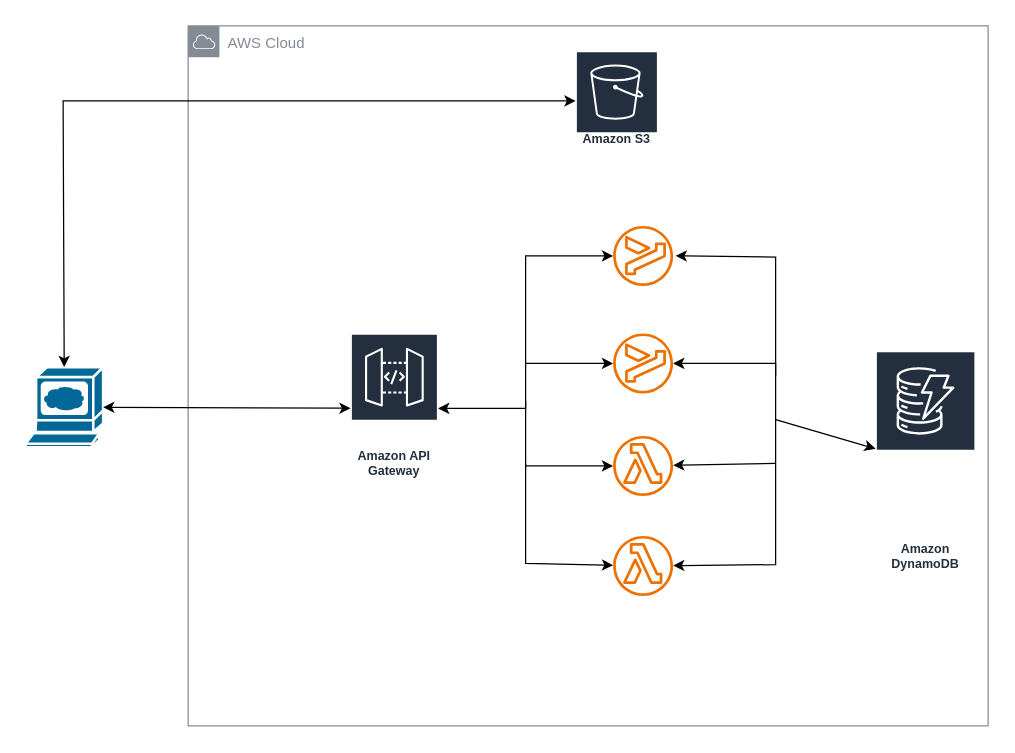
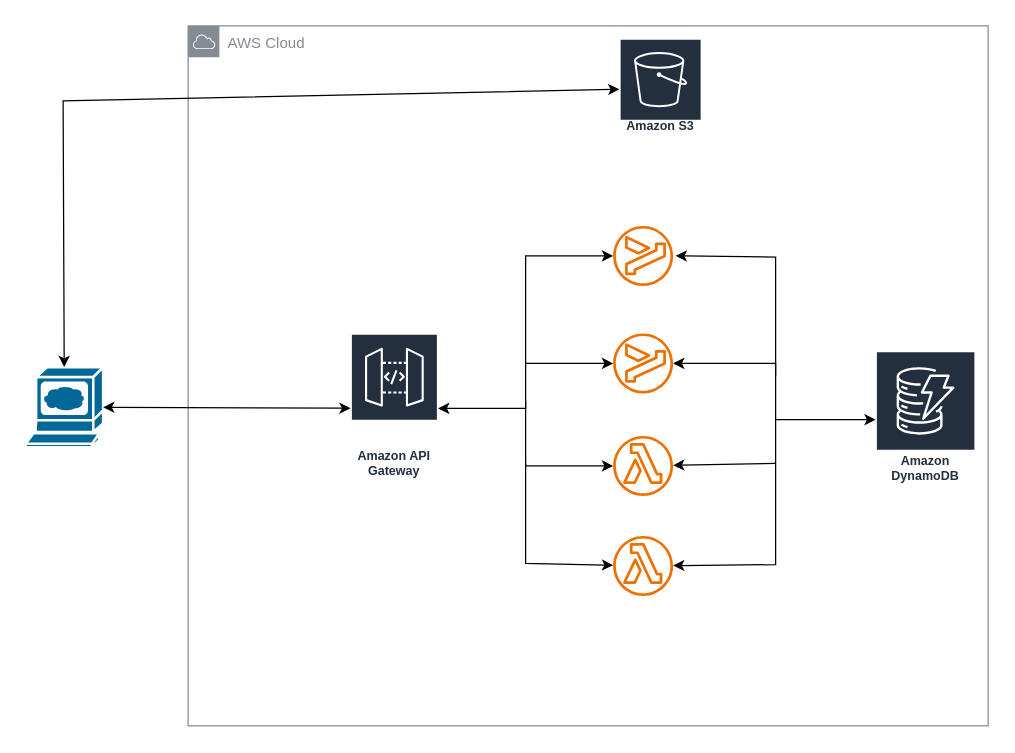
node "Amazon S3": moved (617, 101) -> (661, 88)
node "Amazon DynamoDB": size 100x225 -> 100x138
